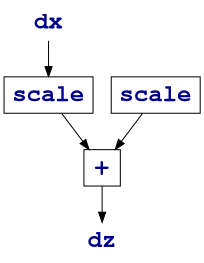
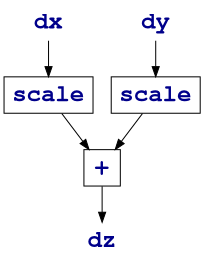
node "dy": added
